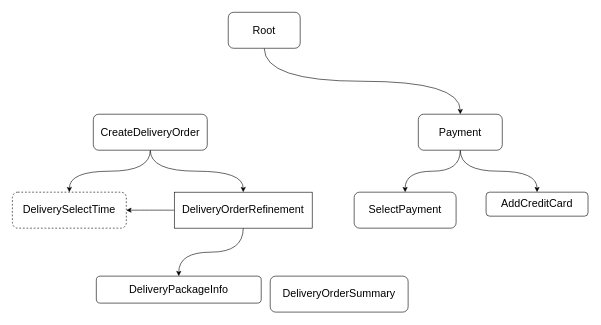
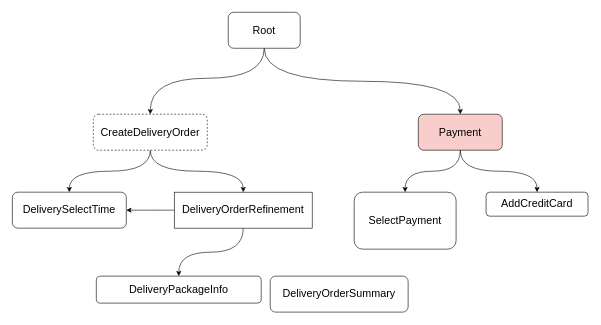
edge "Root" -> "CreateDeliveryOrder": added
node "CreateDeliveryOrder": style solid -> dashed
node "Payment": fillcolor #ffffff -> #f8cecc
node "DeliverySelectTime": style dashed -> solid
node "SelectPayment": size 102x36 -> 102x57
